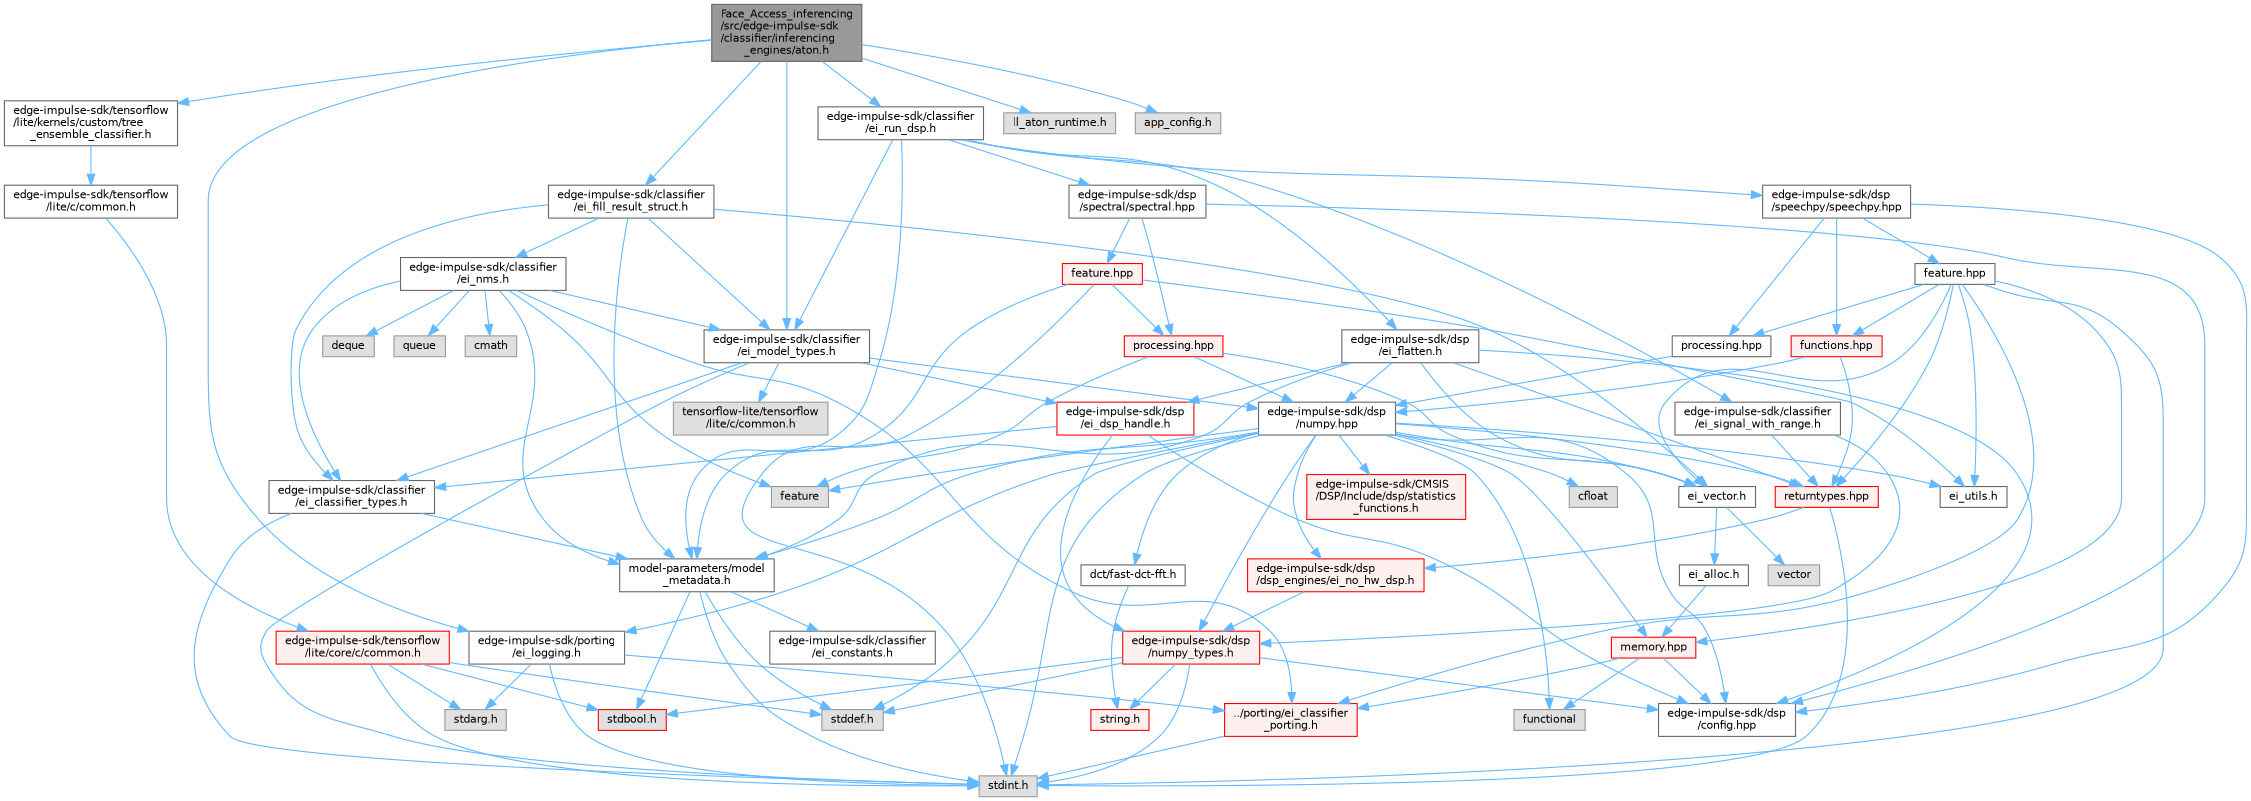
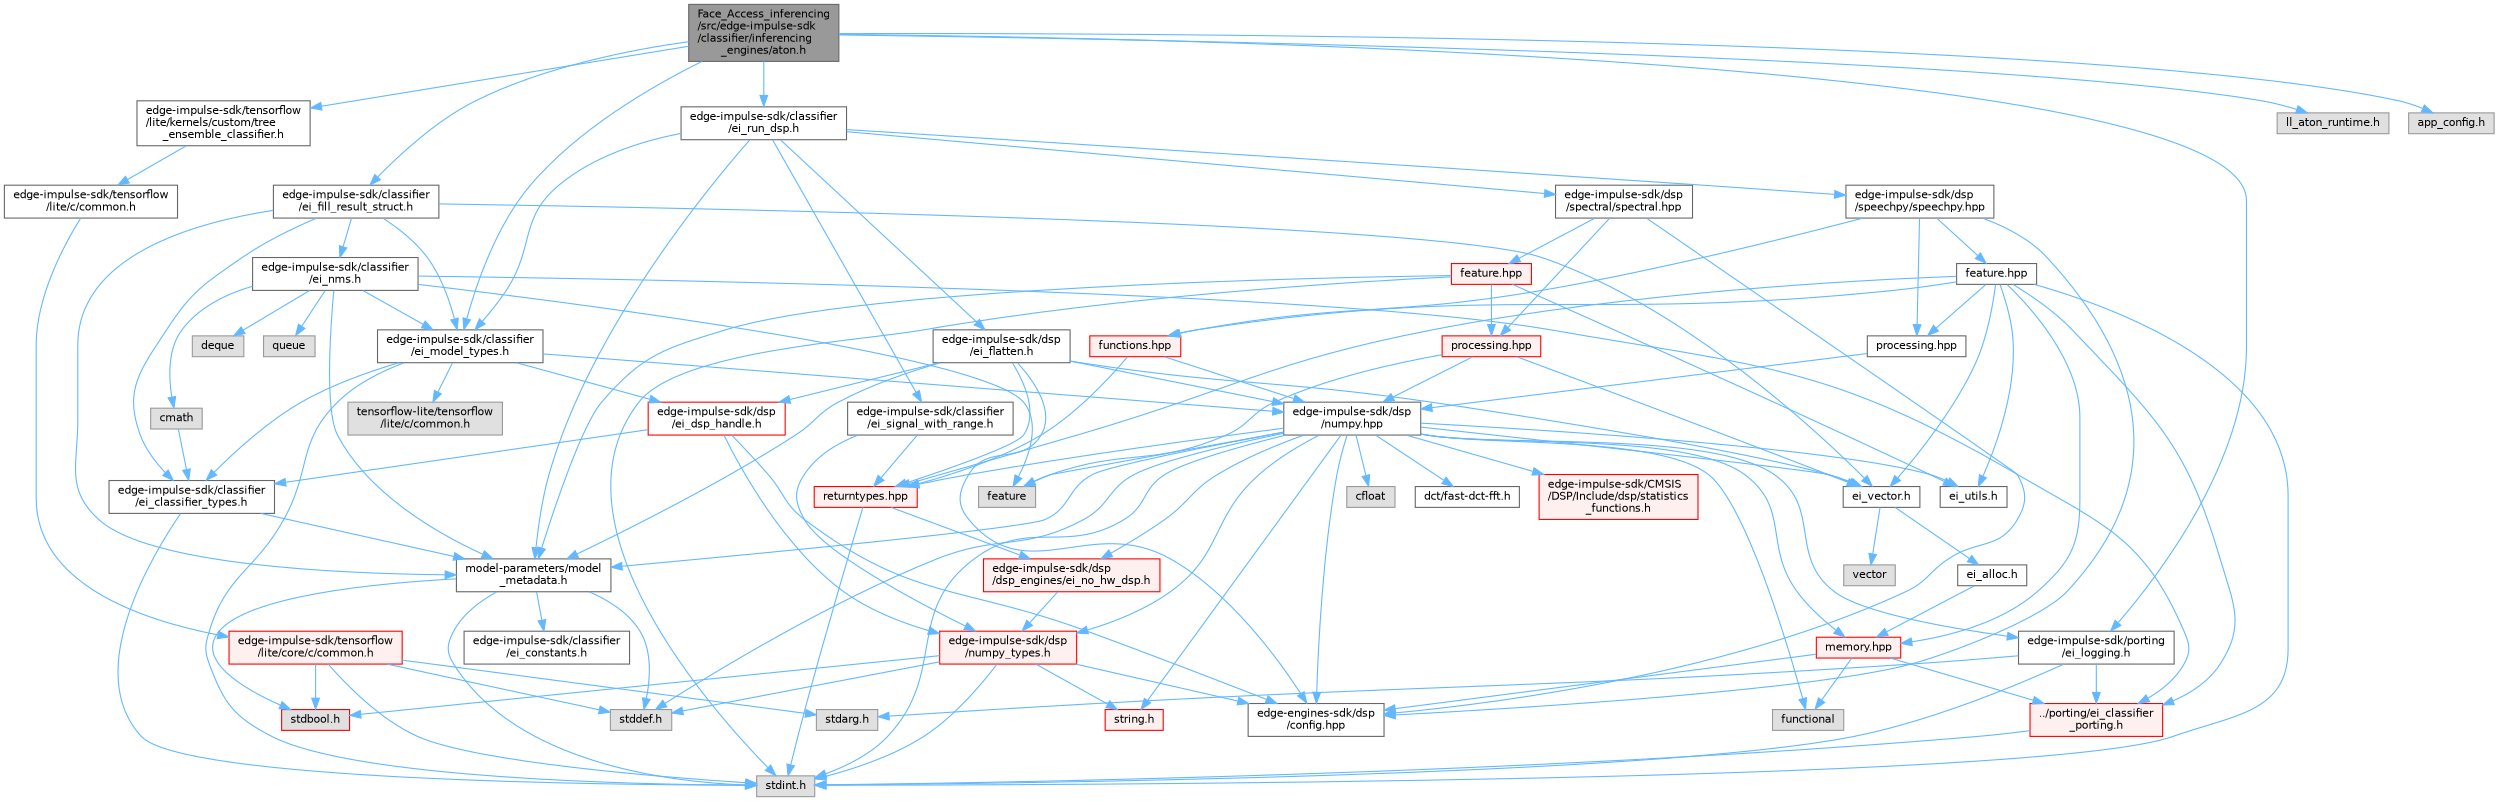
edge "edge-impulse-sdk/classifier /ei_nms.h" -> "edge-impulse-sdk/classifier /ei_classifier_types.h": now "cmath" -> "edge-impulse-sdk/classifier /ei_classifier_types.h"
edge "dct/fast-dct-fft.h" -> "string.h": now "edge-impulse-sdk/dsp /numpy.hpp" -> "string.h"
node "edge-impulse-sdk/dsp /config.hpp": label "edge-impulse-sdk/dsp /config.hpp" -> "edge-engines-sdk/dsp /config.hpp"
